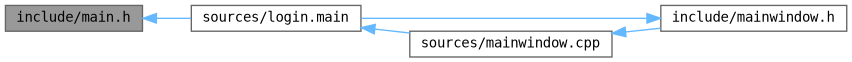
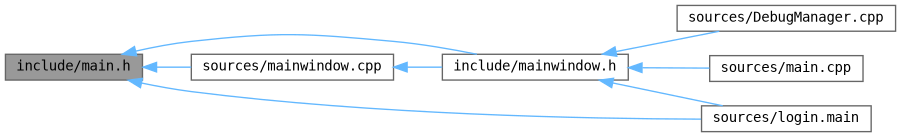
node "sources/DebugManager.cpp": added
edge "sources/mainwindow.cpp" -> "sources/login.main": now "sources/mainwindow.cpp" -> "include/main.h"
edge "include/mainwindow.h" -> "include/main.h": added
node "sources/main.cpp": added
